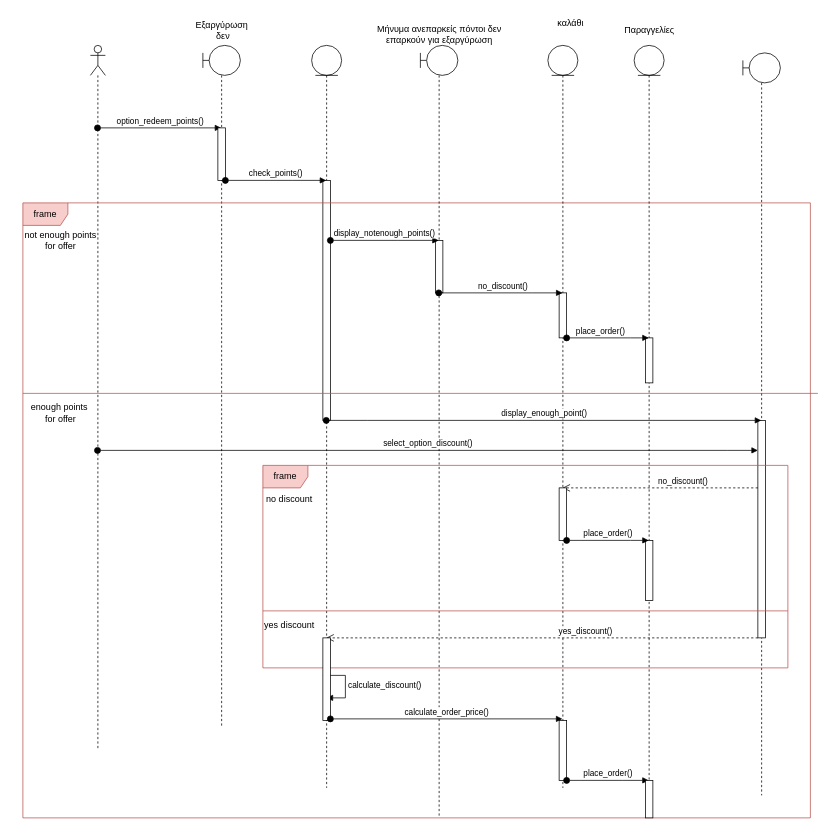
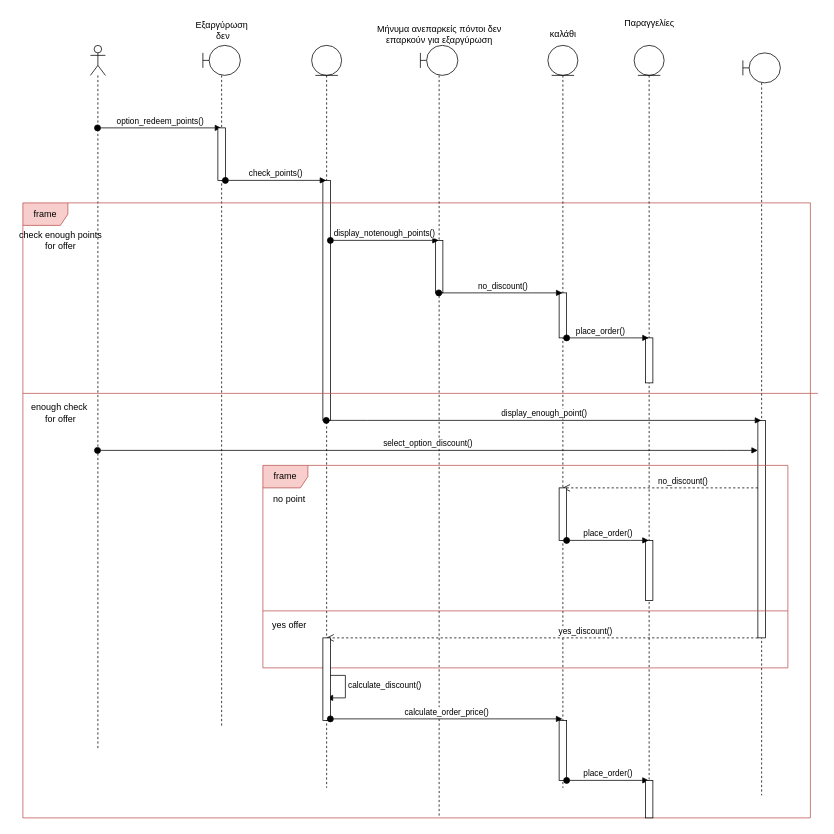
node "καλάθι": moved (570, 23) -> (563, 34)
node "Παραγγελίες": moved (649, 30) -> (649, 23)
node "not enough points for offer": label "not enough points for offer" -> "check enough points for offer"
node "enough points for offer": label "enough points for offer" -> "enough check for offer"
node "no discount": label "no discount" -> "no point"
node "yes discount": label "yes discount" -> "yes offer"
